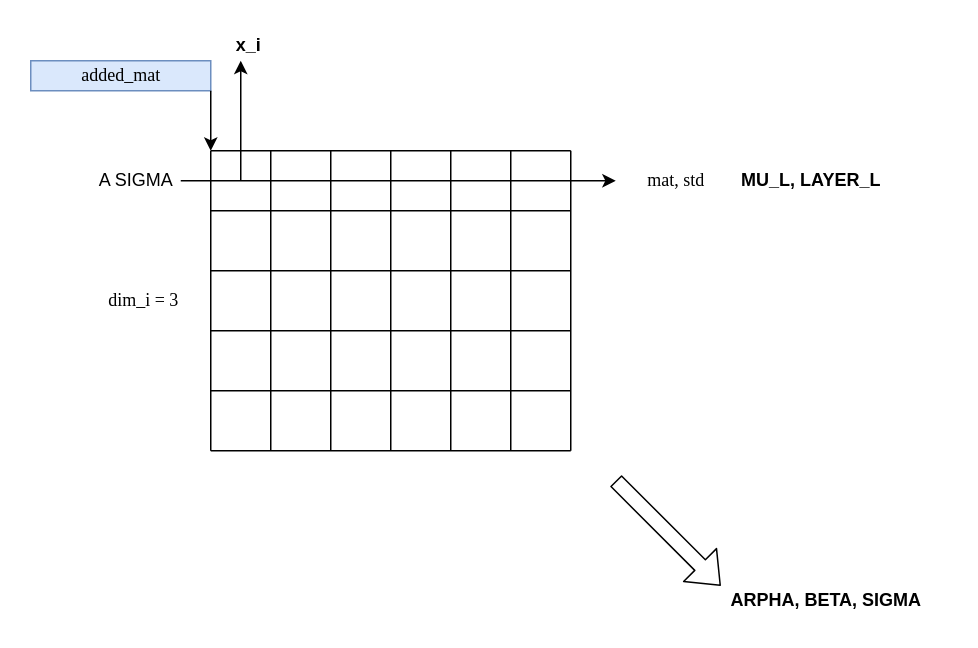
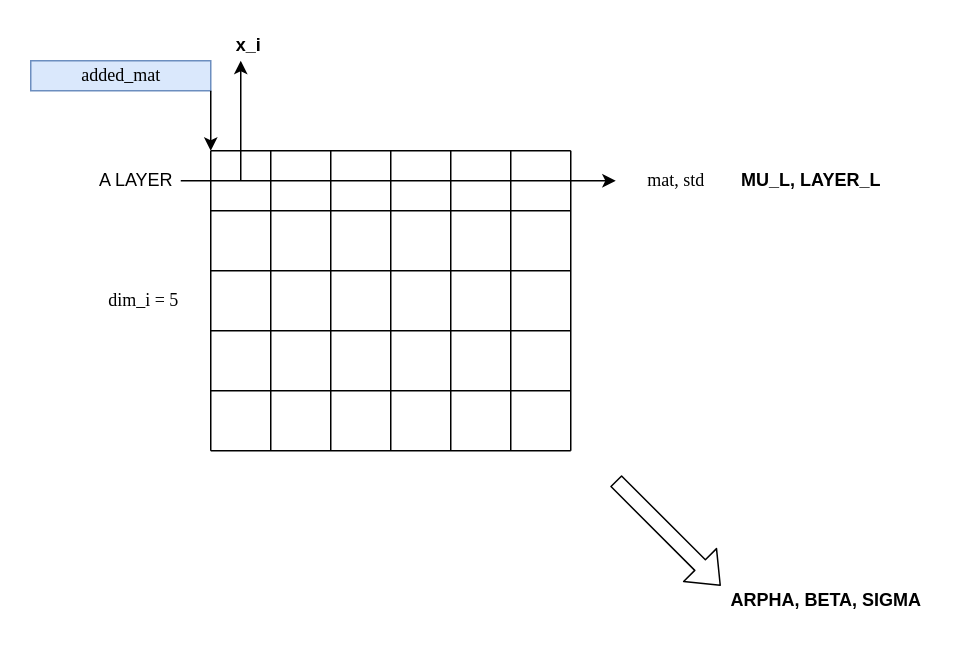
node "A SIGMA": label "A SIGMA" -> "A LAYER"
node "dim_i = 3": label "dim_i = 3" -> "dim_i = 5"
